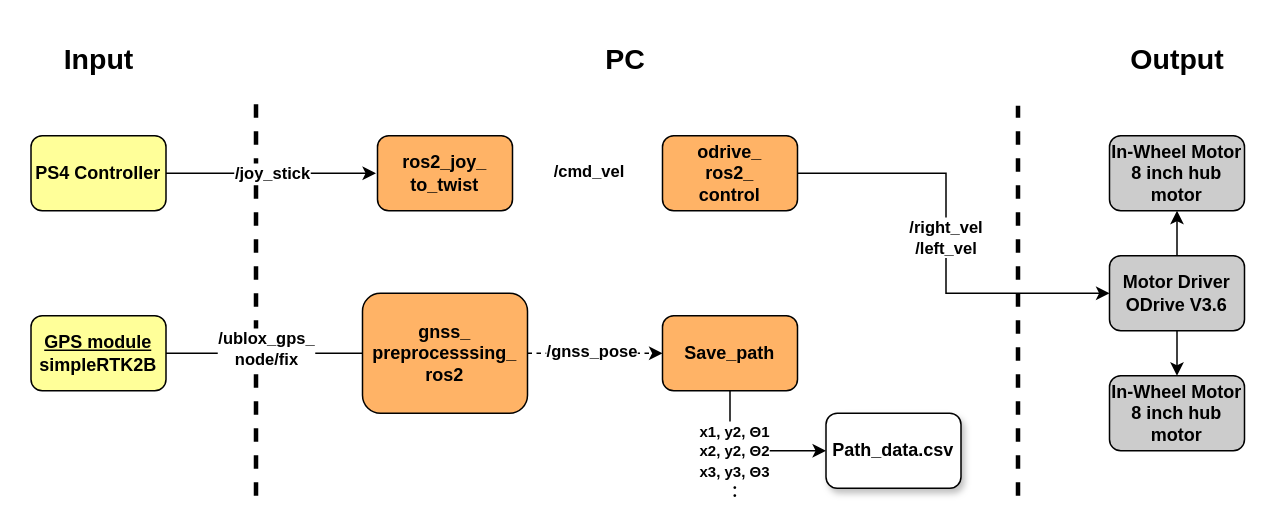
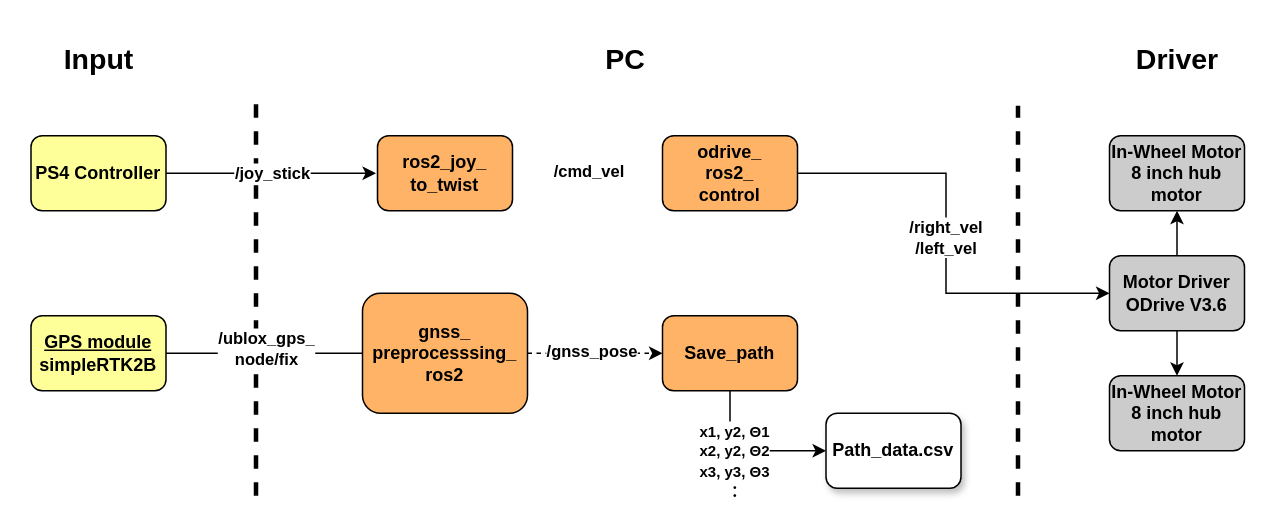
node "Output": label "Output" -> "Driver"
